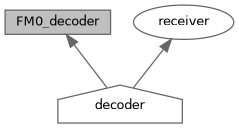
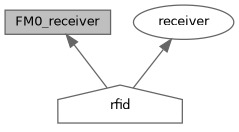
node "FM0_decoder": label "FM0_decoder" -> "FM0_receiver"
node "decoder": label "decoder" -> "rfid"
